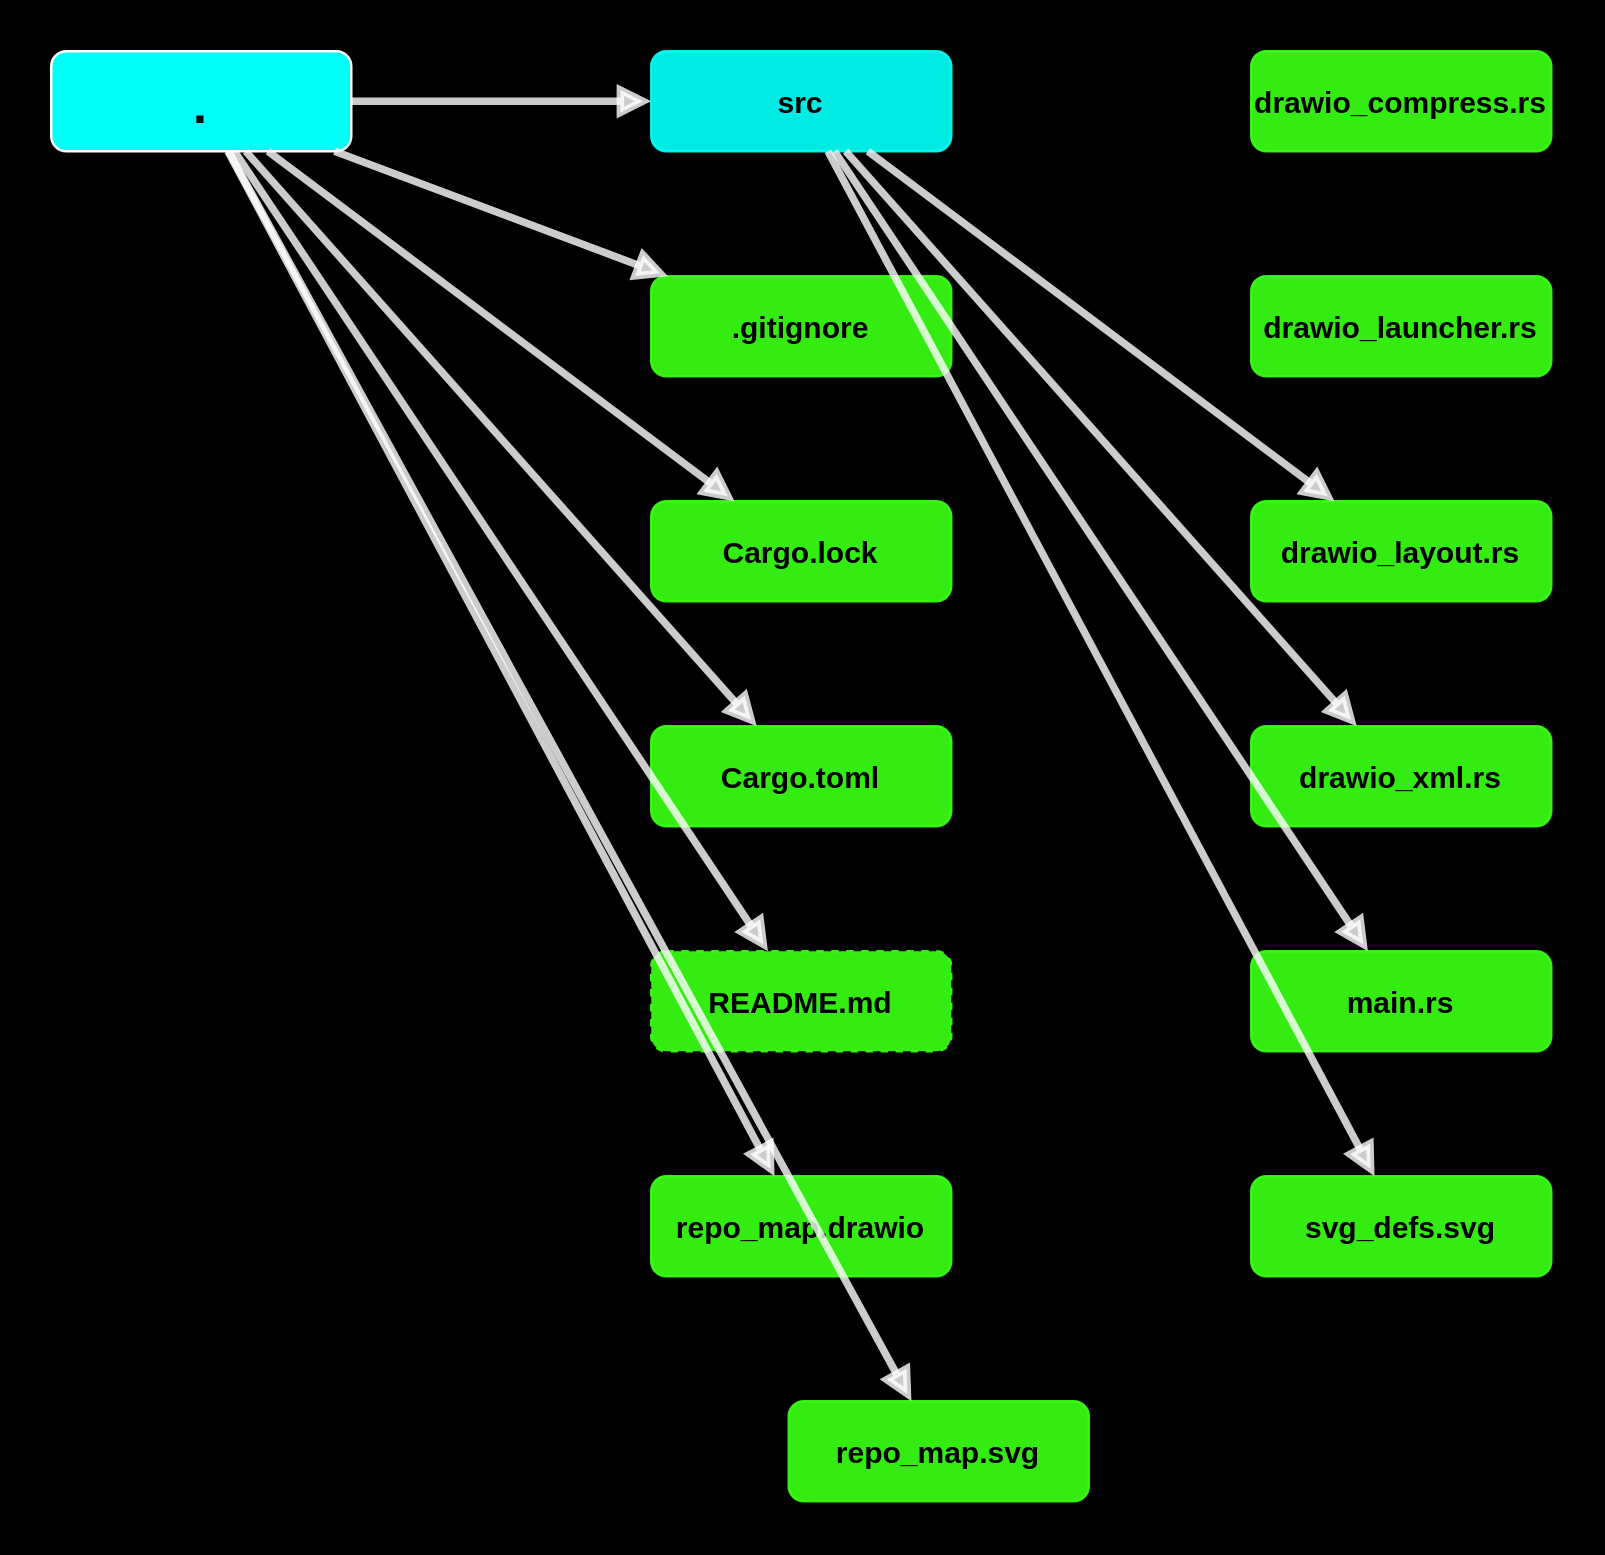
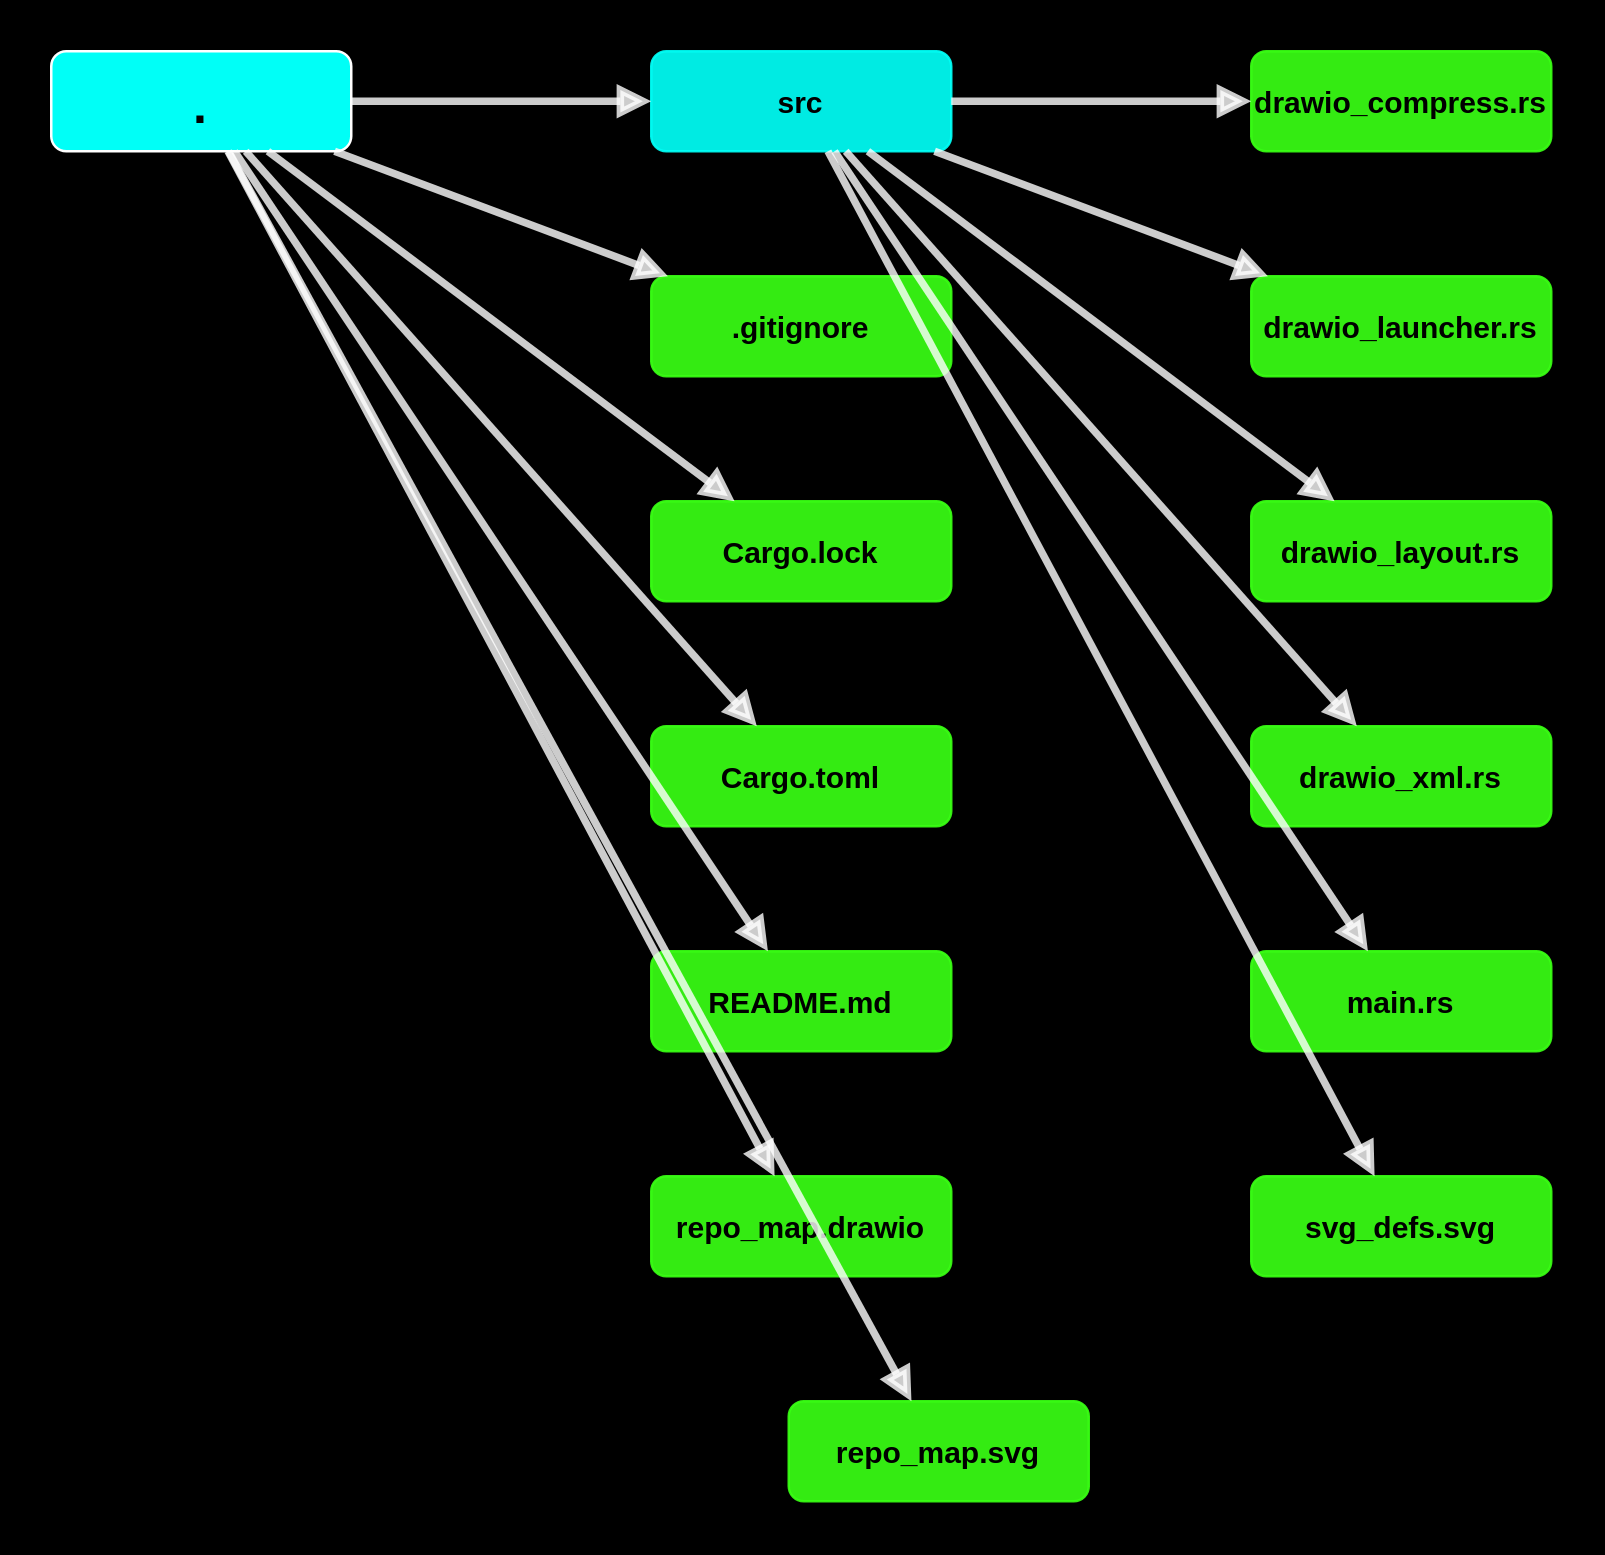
edge "src" -> "drawio_compress.rs": added
edge "src" -> "drawio_launcher.rs": added
node "README.md": style dashed -> solid
